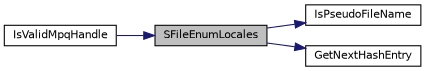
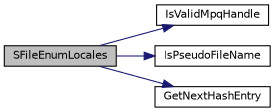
edge "IsValidMpqHandle" -> "SFileEnumLocales": reversed
